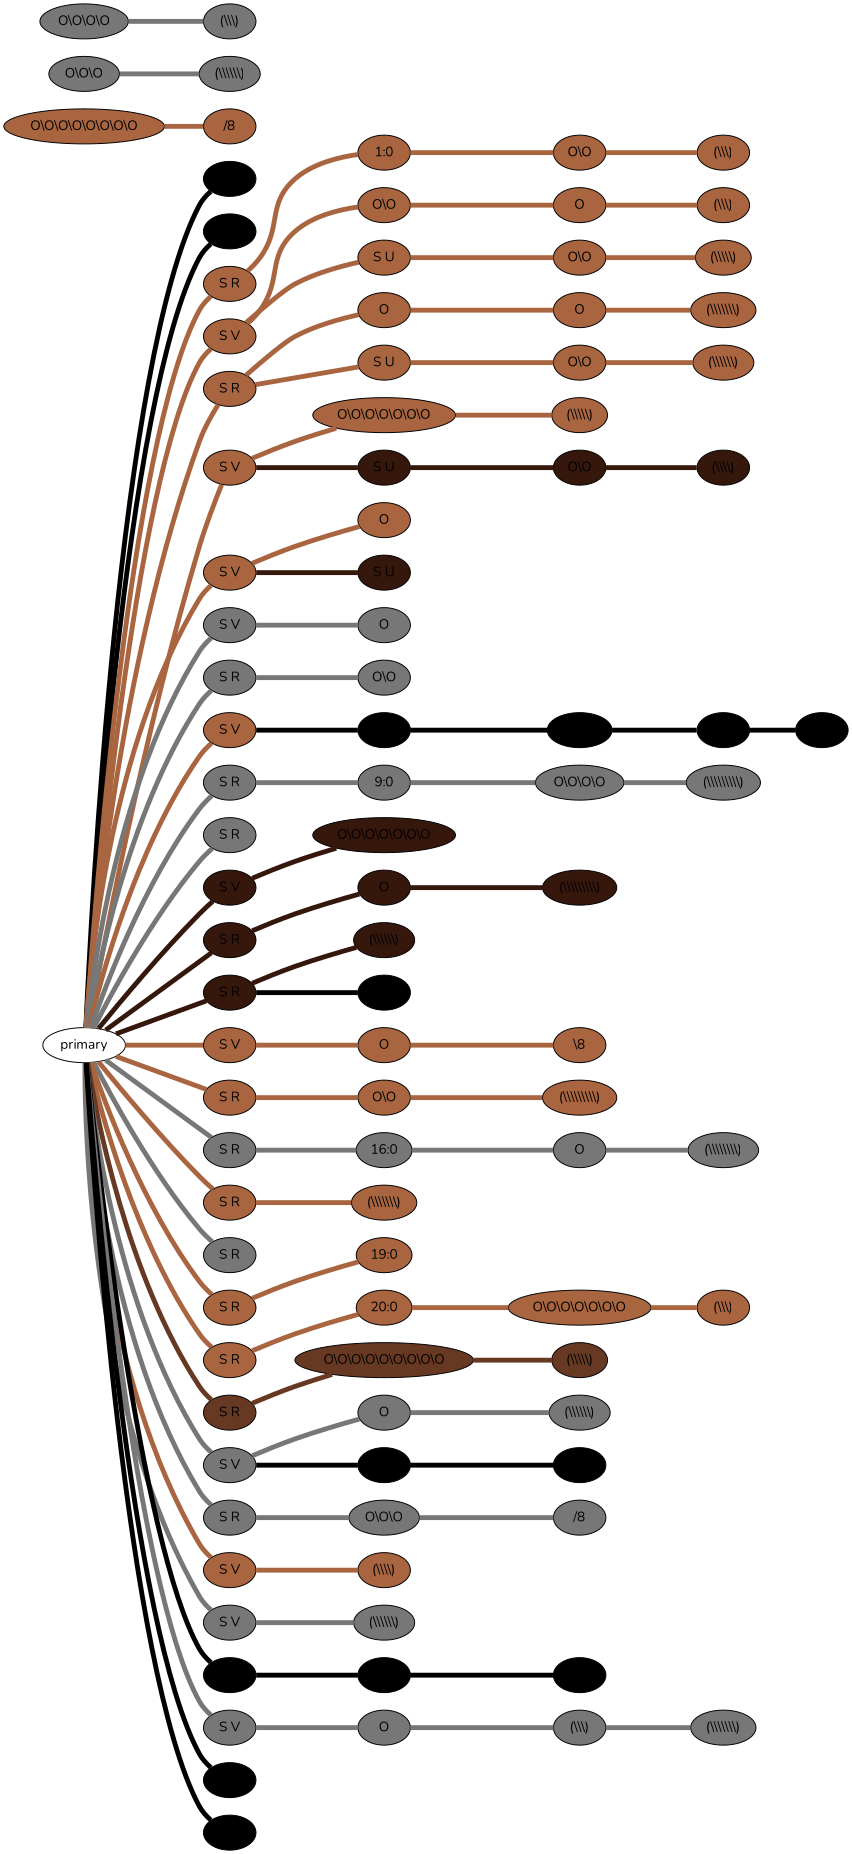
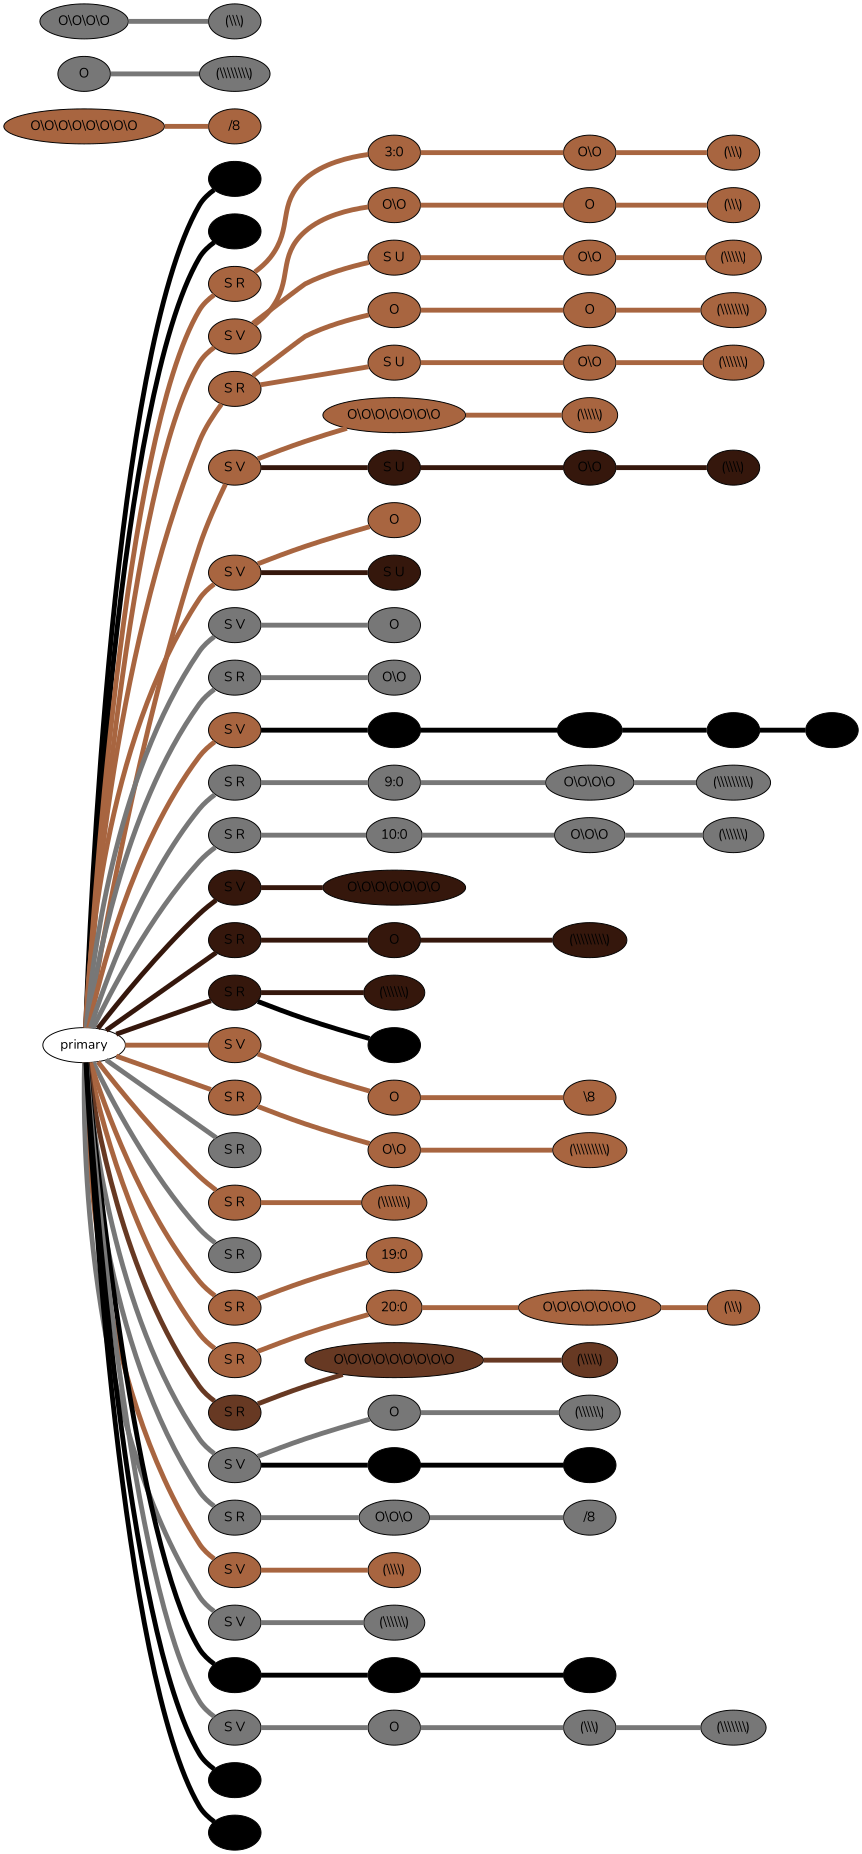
node "1:0": label "1:0" -> "3:0"
node "10:0": added
node "16:0": removed
